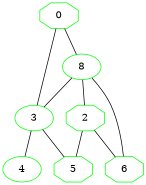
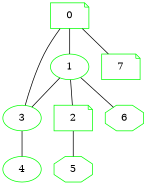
node "0": shape octagon -> note
node "8": label "8" -> "1"
node "7": added
node "2": shape octagon -> note
edge "3" -- "5": removed
edge "2" -- "6": removed
